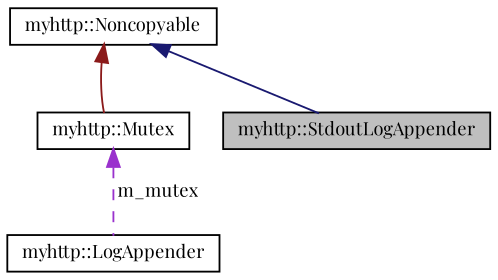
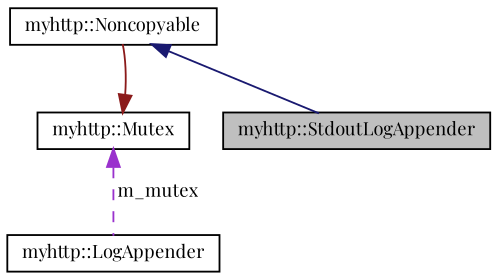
edge "myhttp::Mutex" -> "myhttp::Noncopyable": reversed
